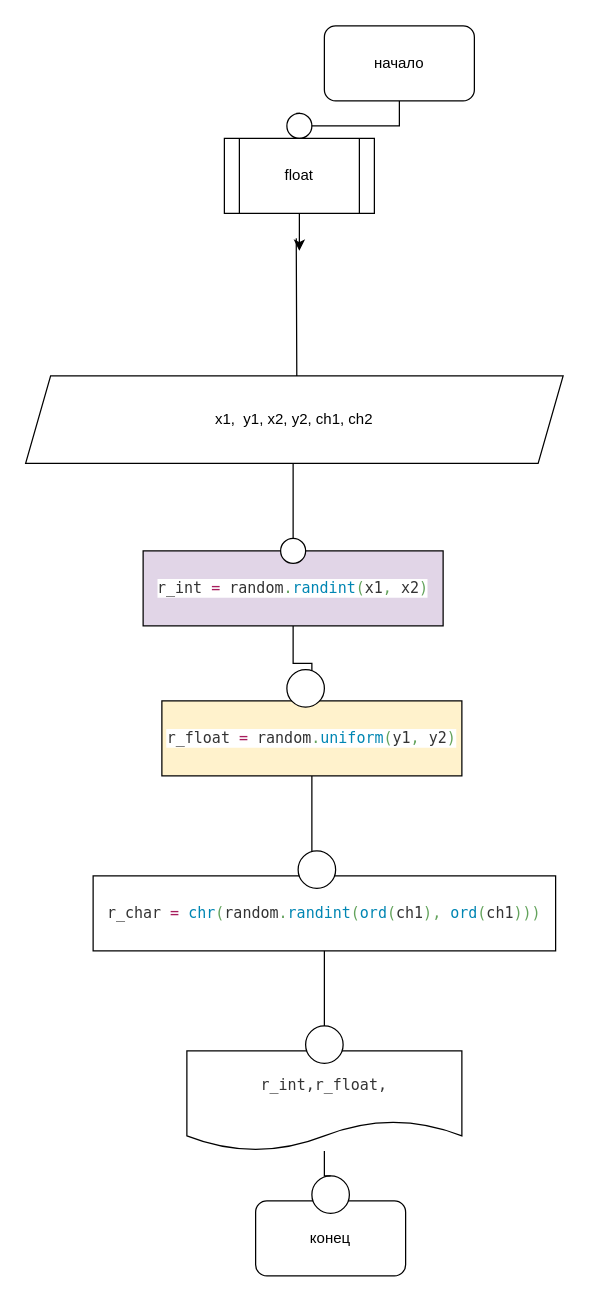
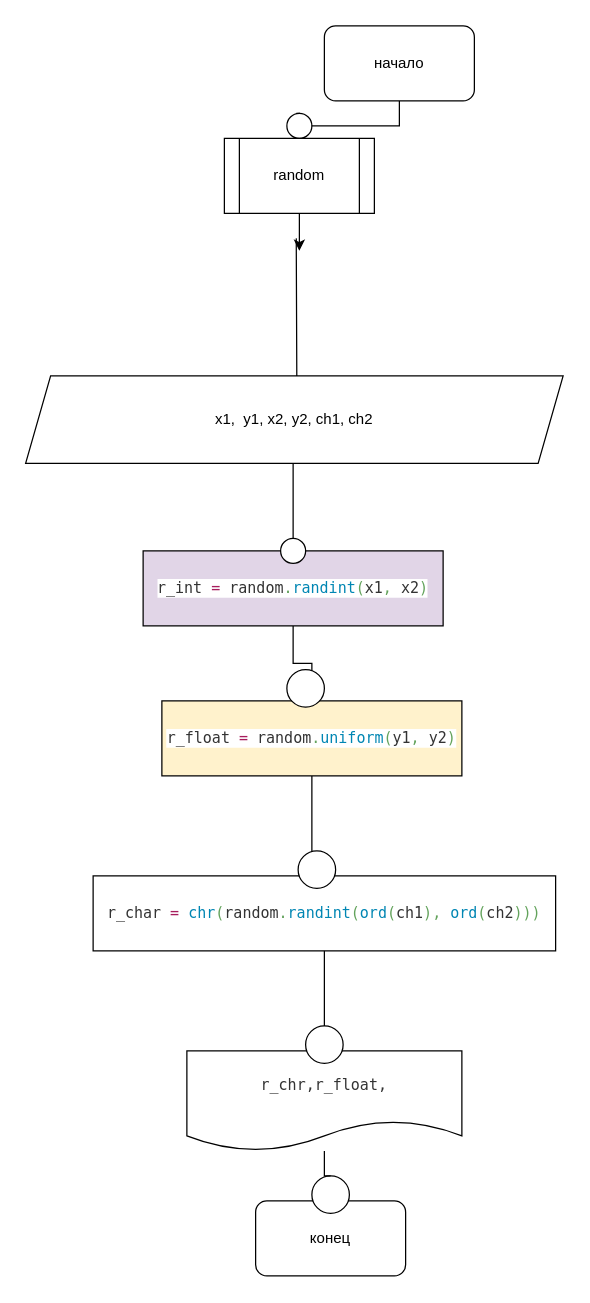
node "float": label "float" -> "random"
node "r_char = chr(random.randint(ord(ch1), ord(ch1)))": label "r_char = chr(random.randint(ord(ch1), ord(ch1)))" -> "r_char = chr(random.randint(ord(ch1), ord(ch2)))"
node "r_int,r_float,": label "r_int,r_float," -> "r_chr,r_float,"
